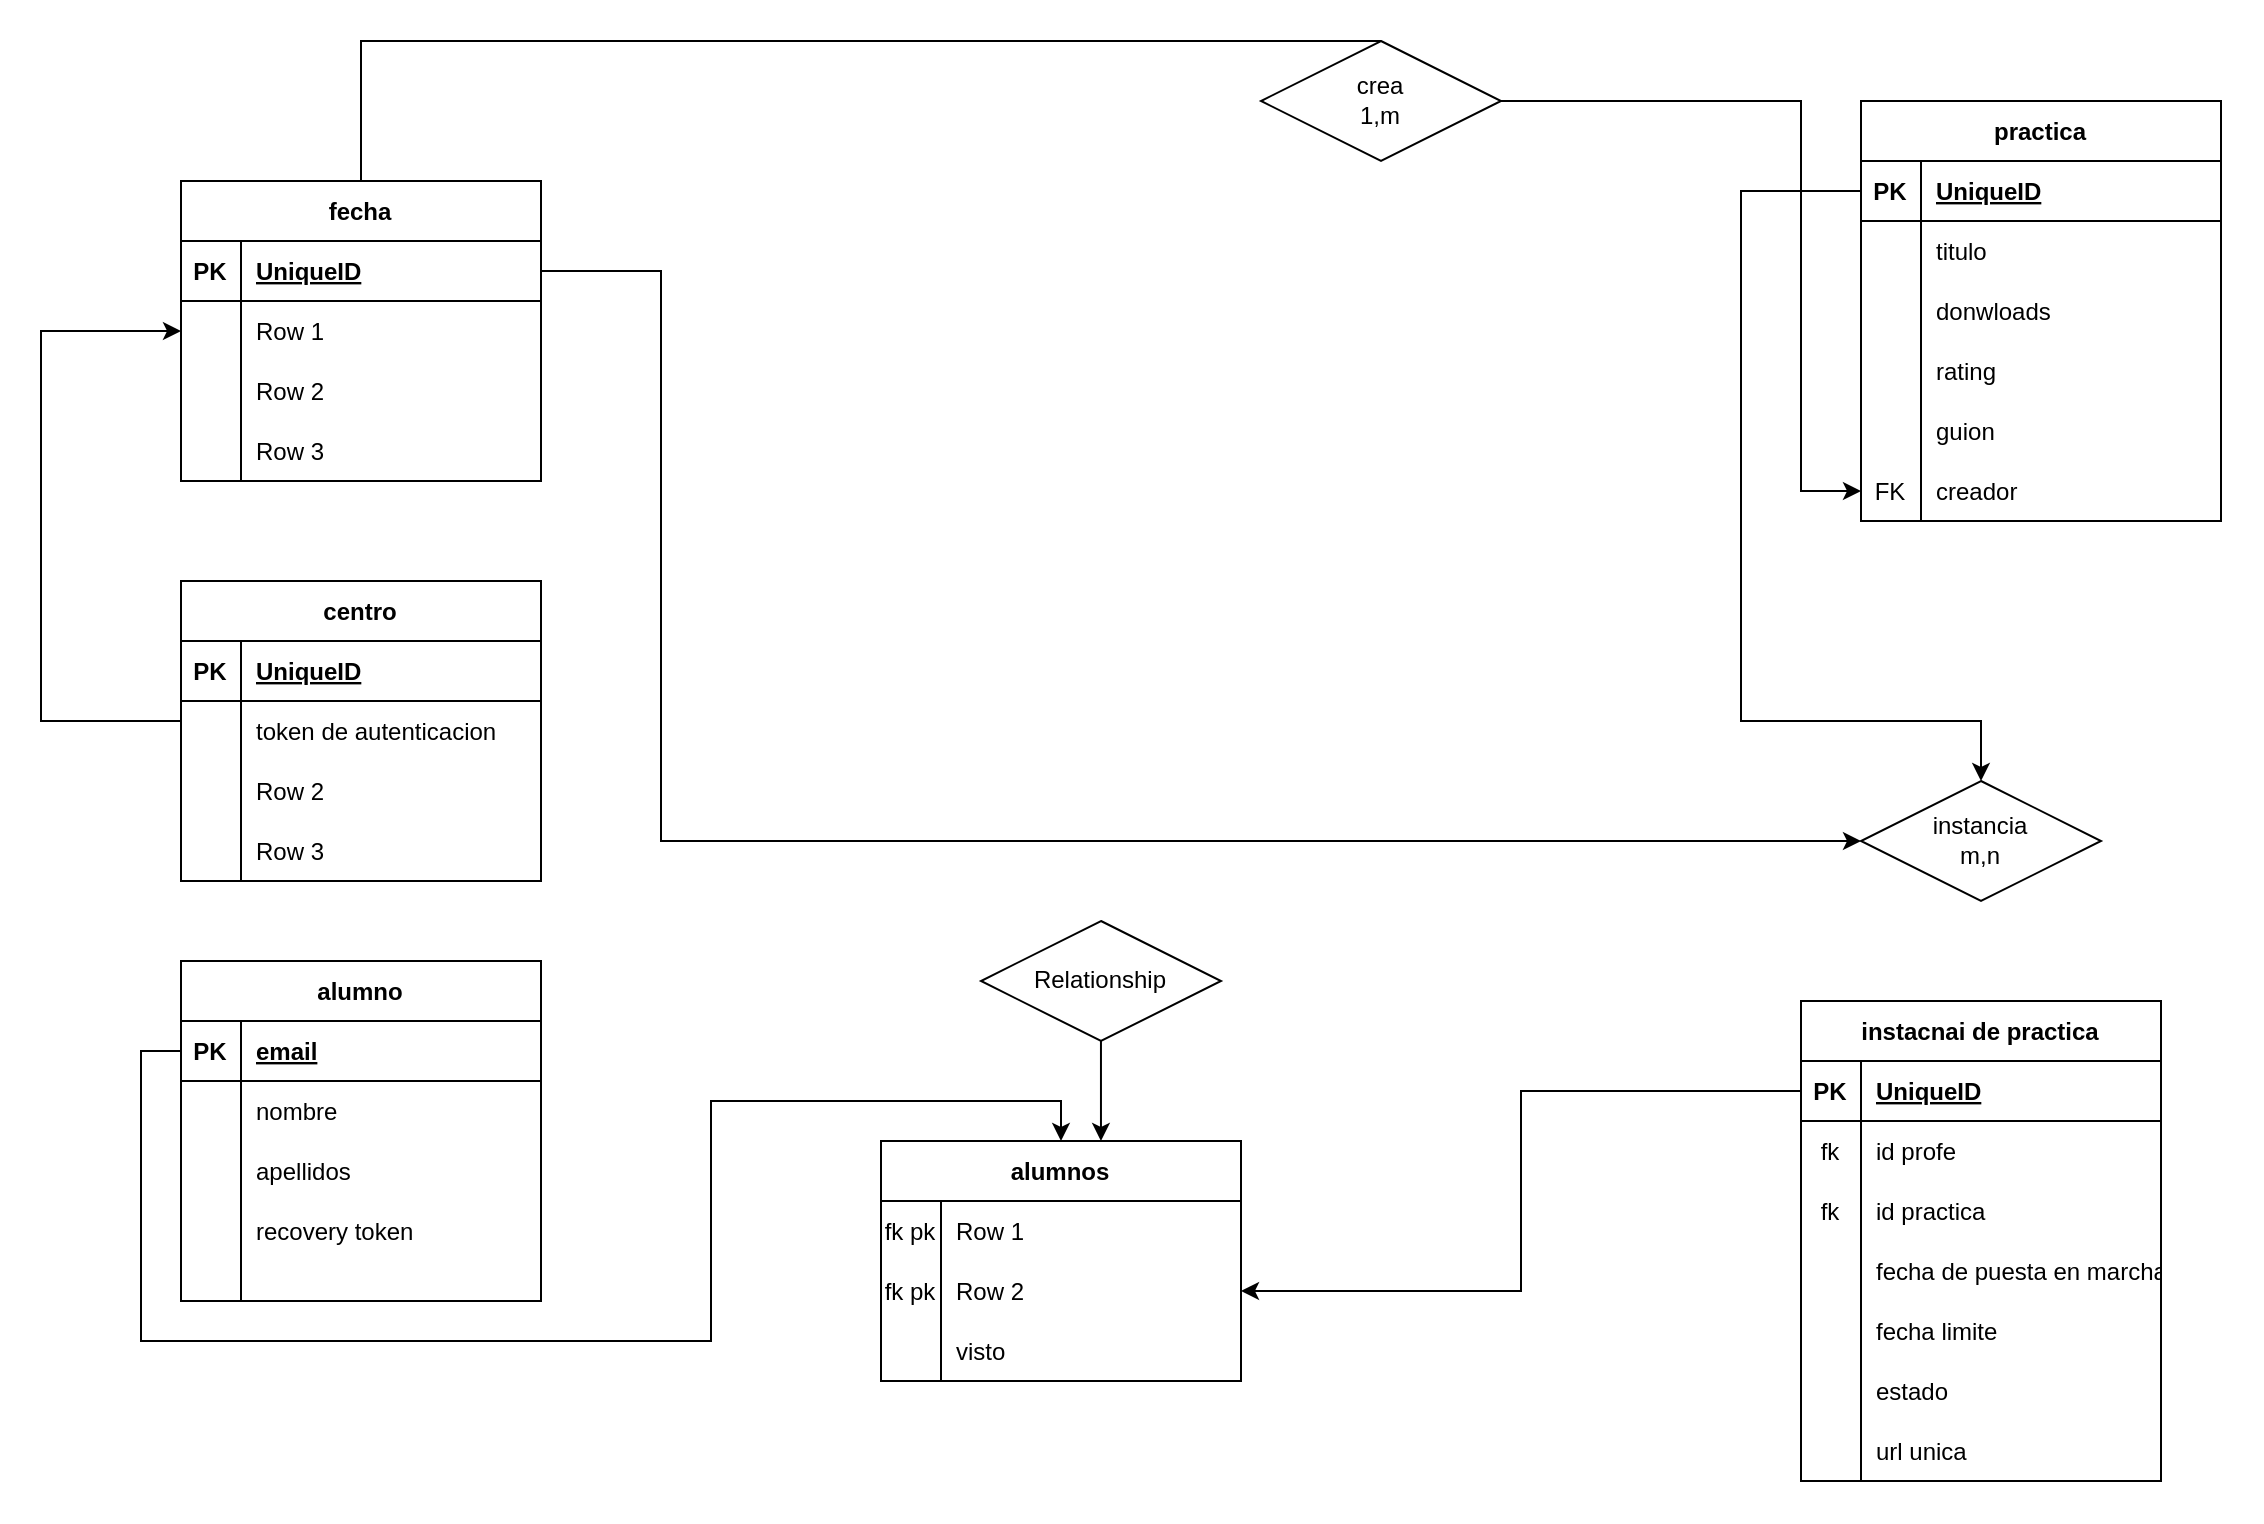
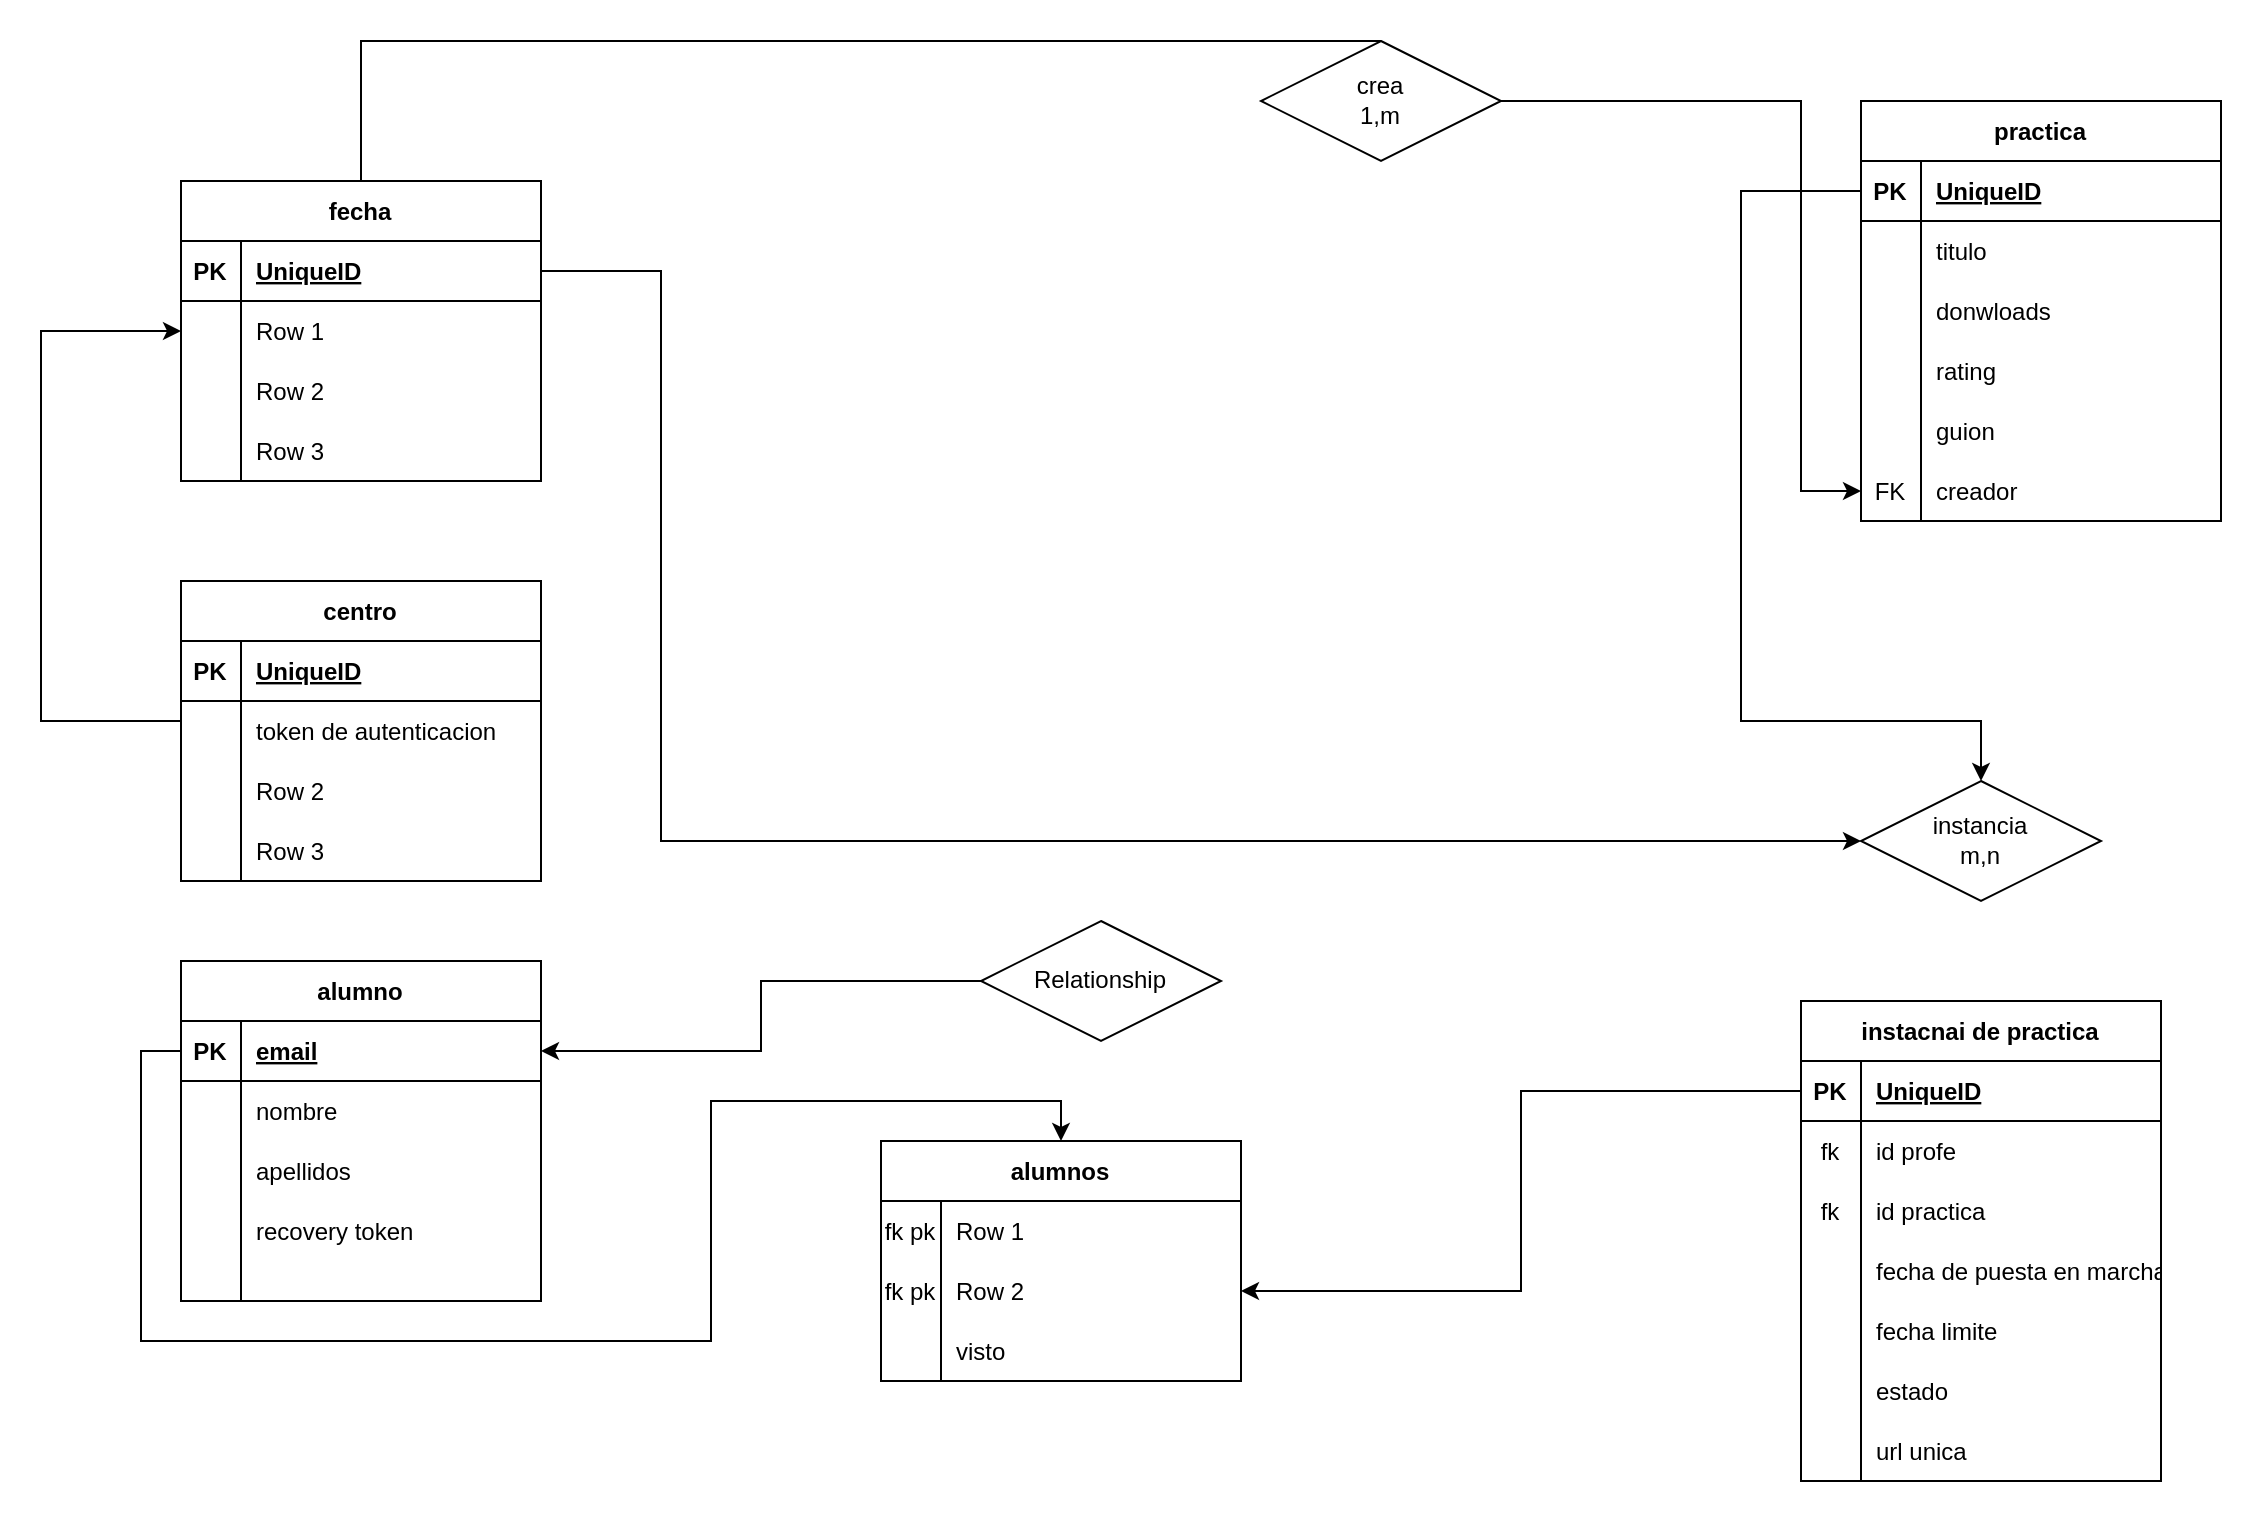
edge "Relationship" -> "alumnos": now "Relationship" -> "email"
